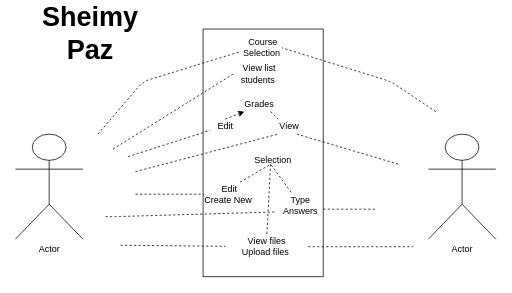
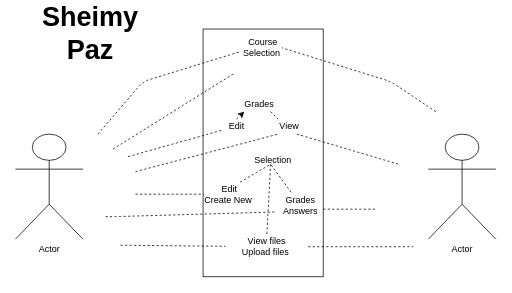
node "View list students": removed
node "Edit": moved (225, 126) -> (236, 126)
node "Type Answers": label "Type Answers" -> "Grades Answers"
